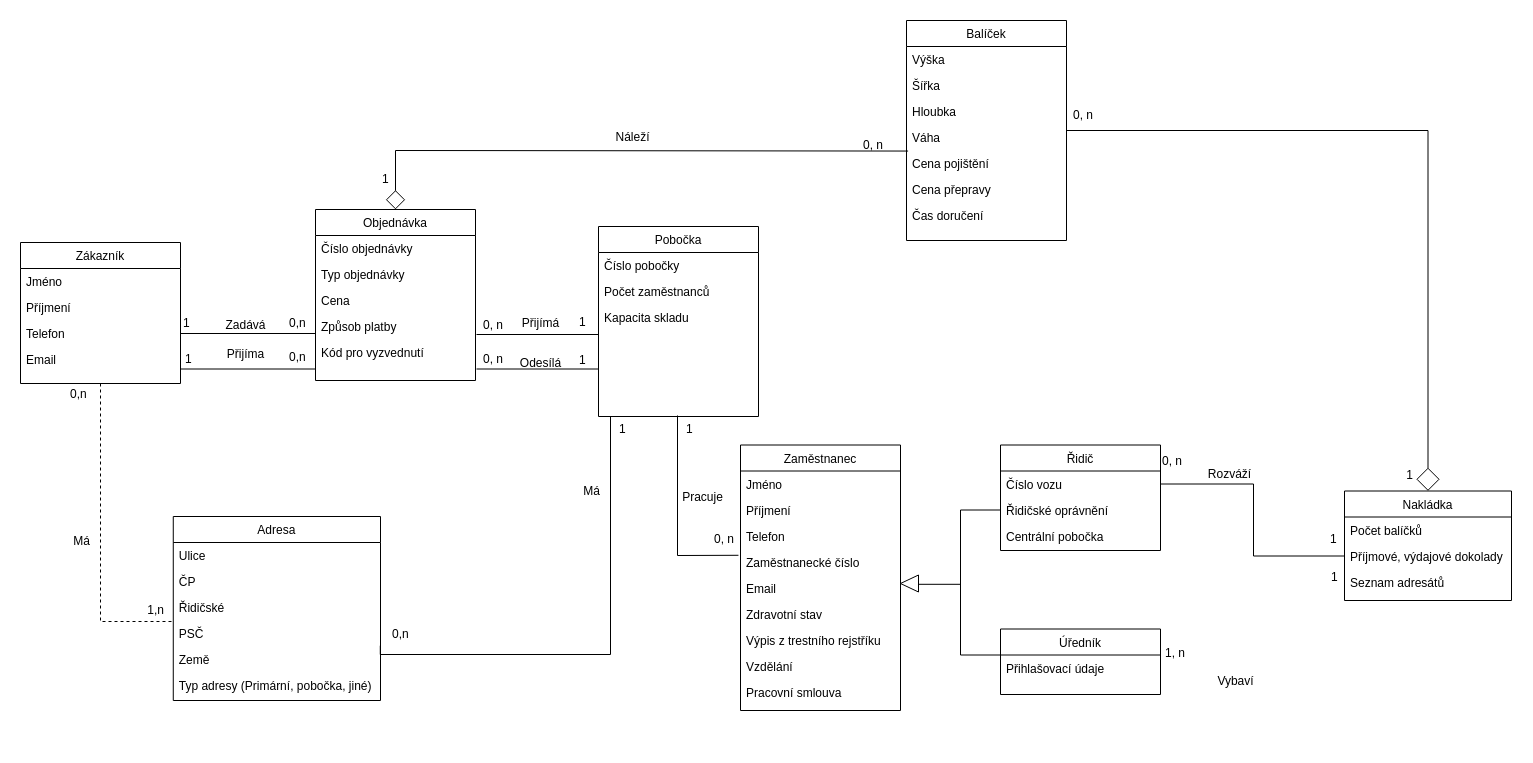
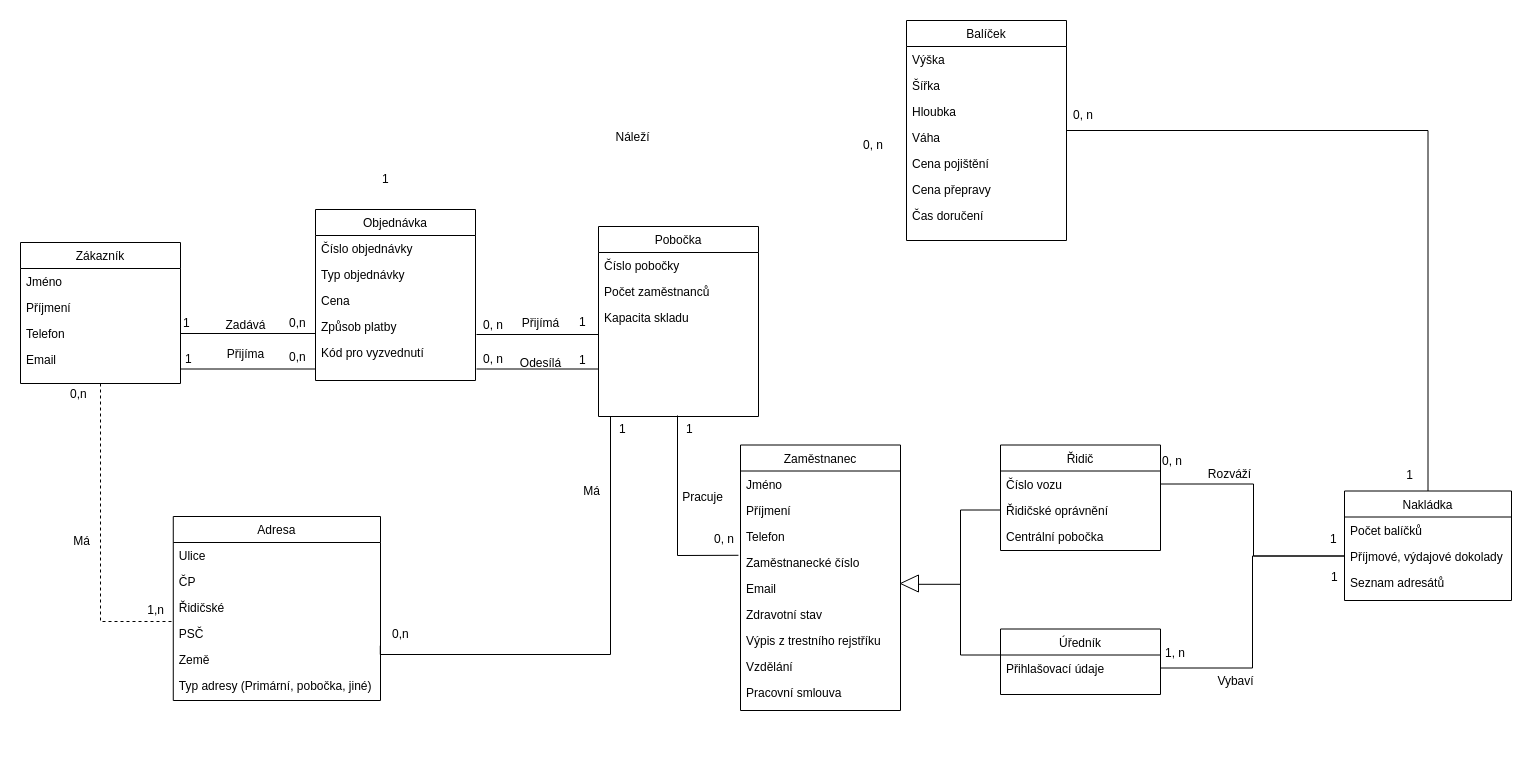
edge "Cena pojištění" -> "Objednávka": removed
edge "Balíček" -> "Nakládka": arrowhead diamond -> none
edge "Příjmové, výdajové dokolady" -- "Přihlašovací údaje": added
